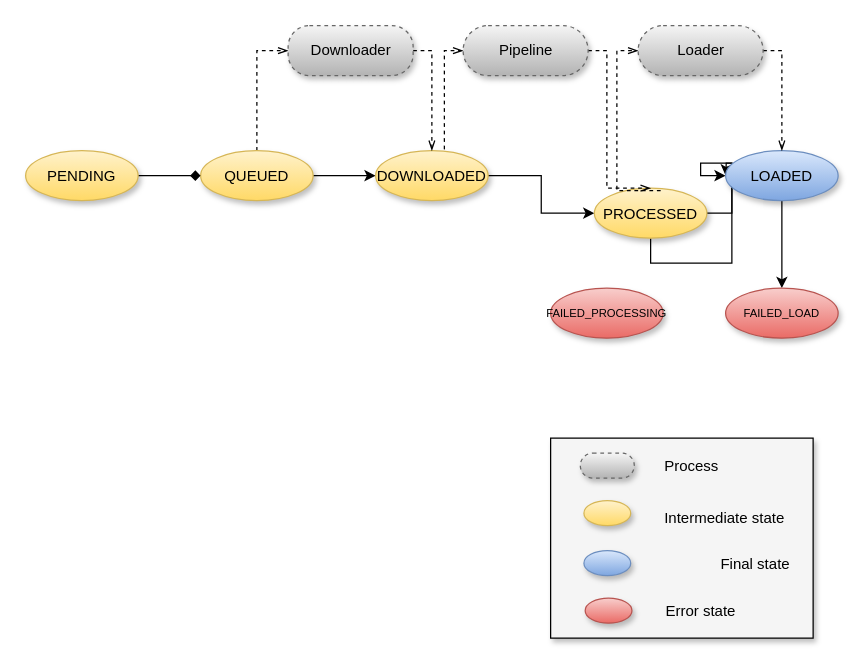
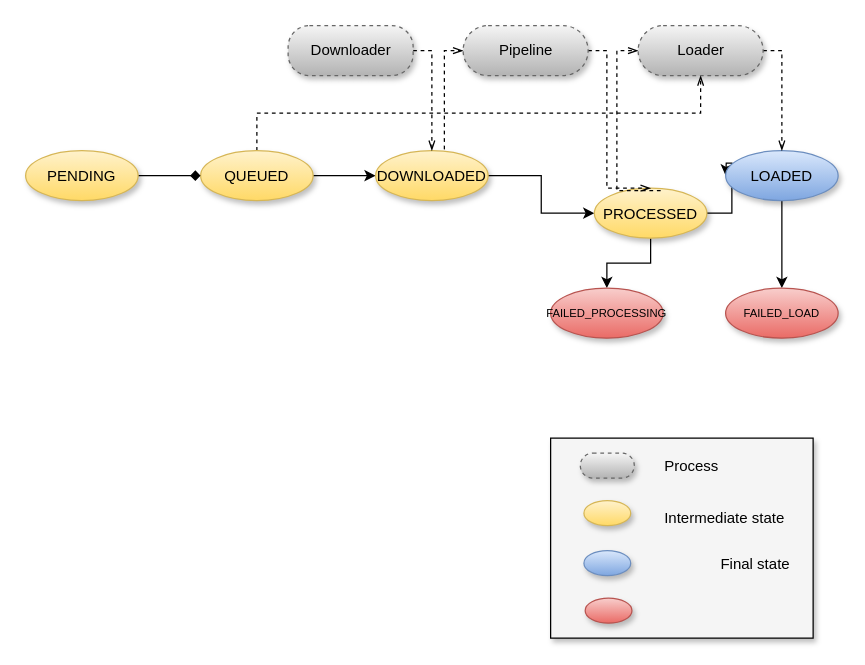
edge "QUEUED" -> "Downloader": now "QUEUED" -> "Loader"
edge "PROCESSED" -> "LOADED": now "PROCESSED" -> "FAILED_PROCESSING"
node "Error state": removed
